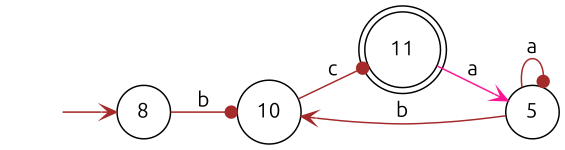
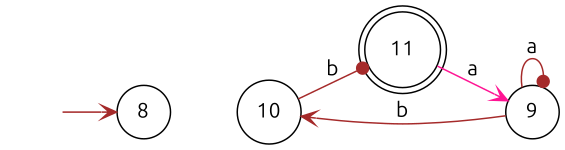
edge "10" -> "11": label "c" -> "b"
edge "8" -> "10": removed, label "b"
node "5": label "5" -> "9"
